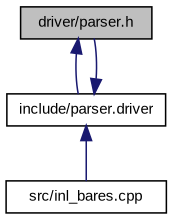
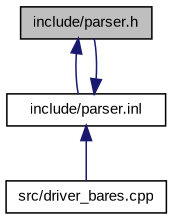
node "driver/parser.h": label "driver/parser.h" -> "include/parser.h"
node "include/parser.driver": label "include/parser.driver" -> "include/parser.inl"
node "src/inl_bares.cpp": label "src/inl_bares.cpp" -> "src/driver_bares.cpp"
